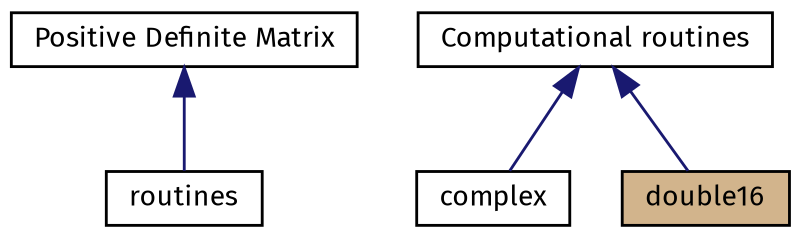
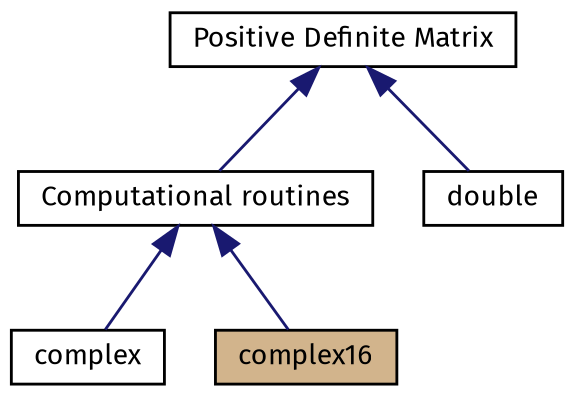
edge "Computational routines" -> "Positive Definite Matrix": added
node "routines": label "routines" -> "double"
node "double16": label "double16" -> "complex16"
